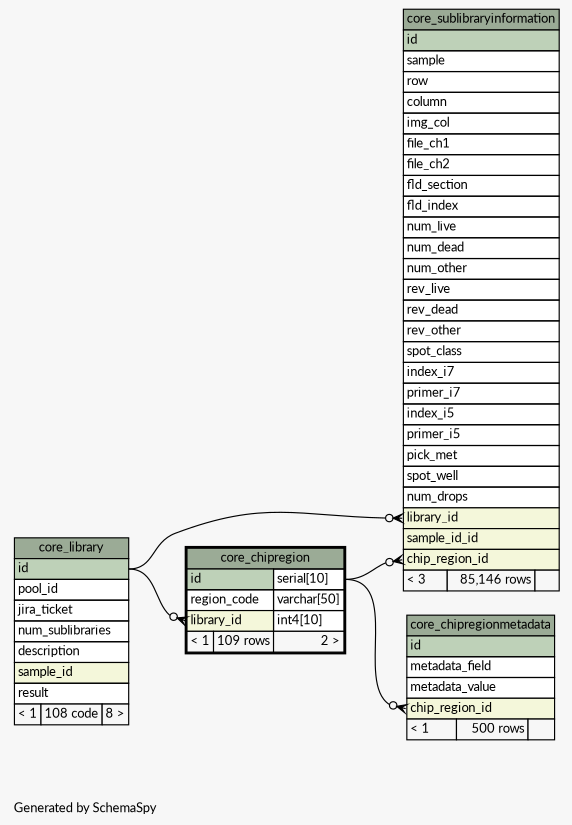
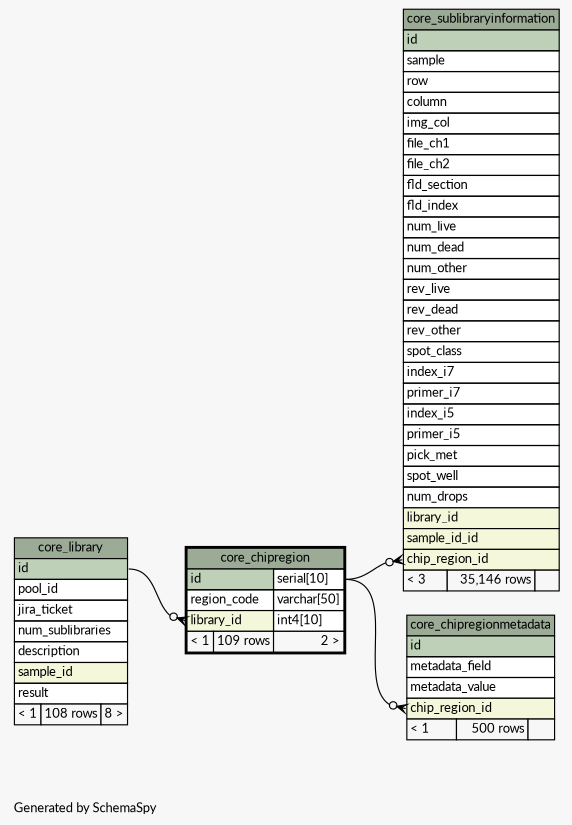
edge "core_library" -> "core_sublibraryinformation": removed
node "core_sublibraryinformation": text "85,146 rows" -> "35,146 rows"
node "core_library": text "108 code" -> "108 rows"
